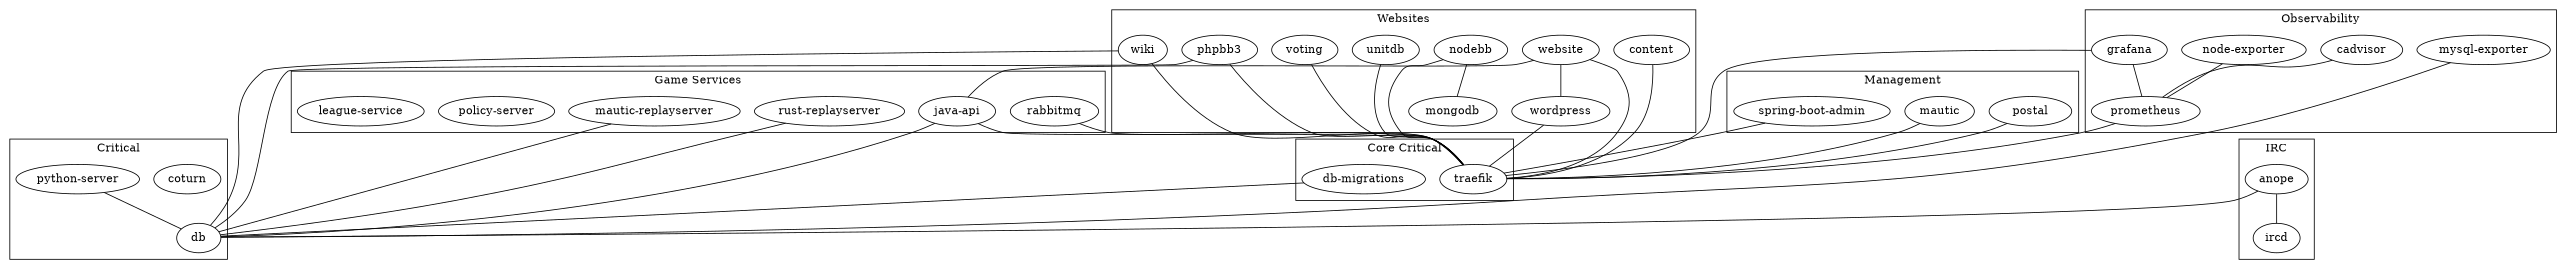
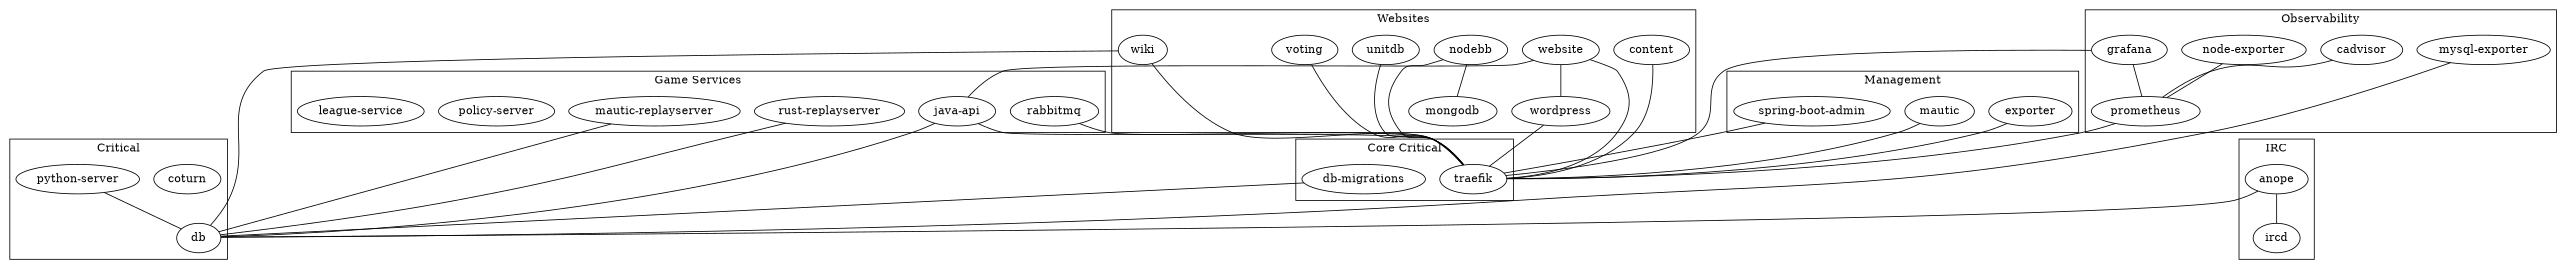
node "phpbb3": removed
node "postal": label "postal" -> "exporter"
